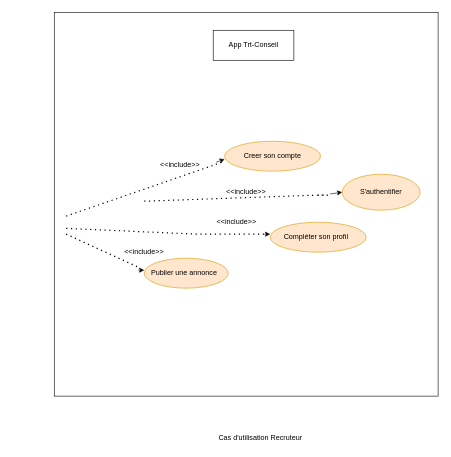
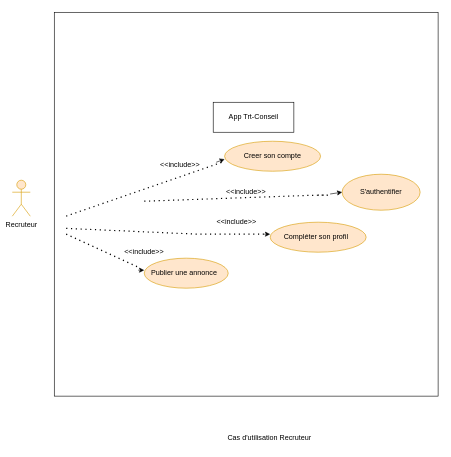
node "App Trt-Conseil": moved (254, 45) -> (254, 117)
node "Recruteur": added
node "Cas d'utilisation Recruteur": moved (261, 438) -> (270, 438)
